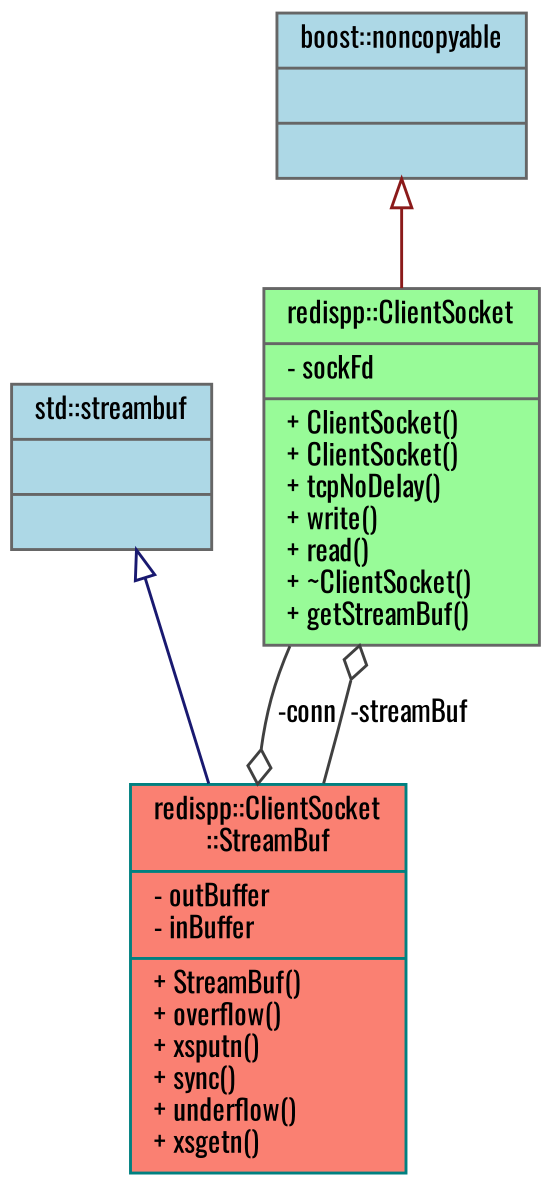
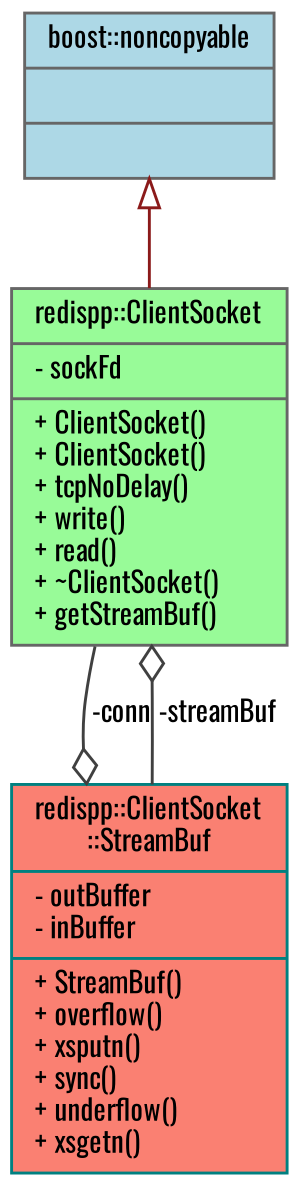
node "std::streambuf": removed
